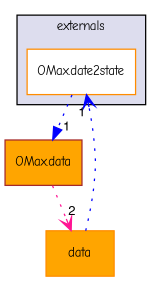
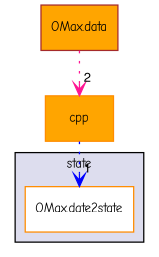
cluster "externals": label "externals" -> "state"
edge "OMax.date2state" -> "OMax.data": removed
node "data": label "data" -> "cpp"
